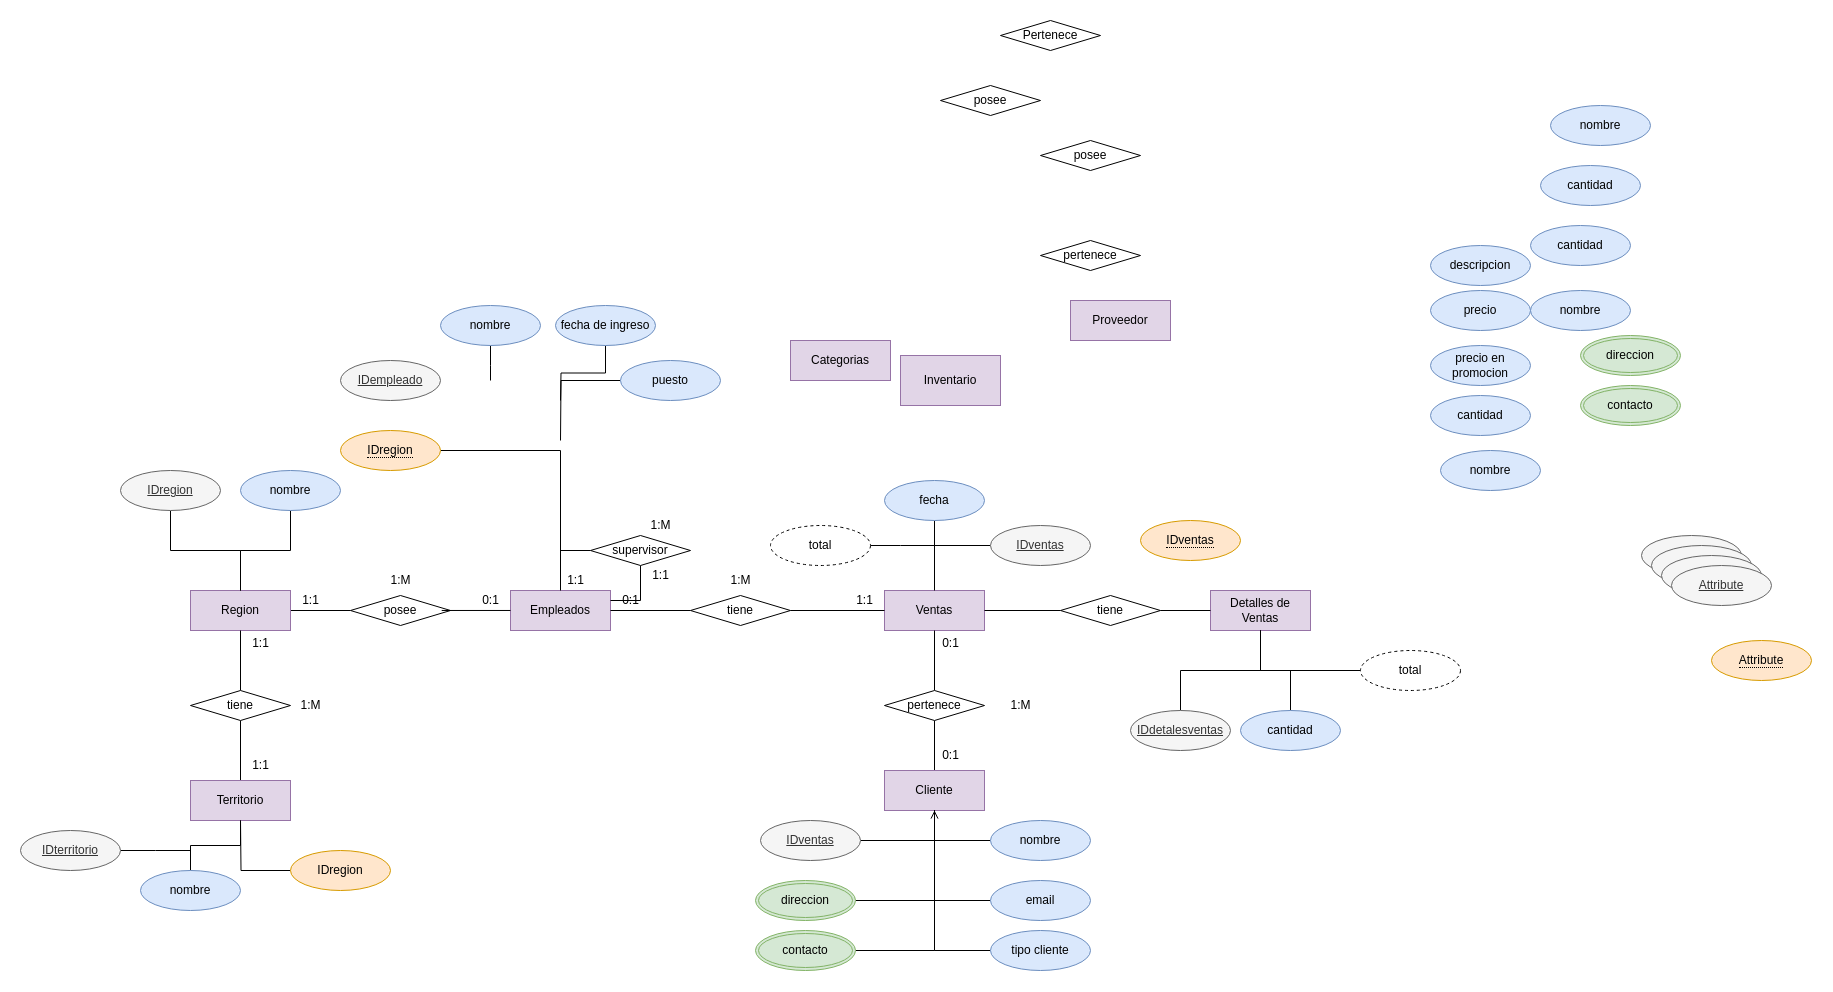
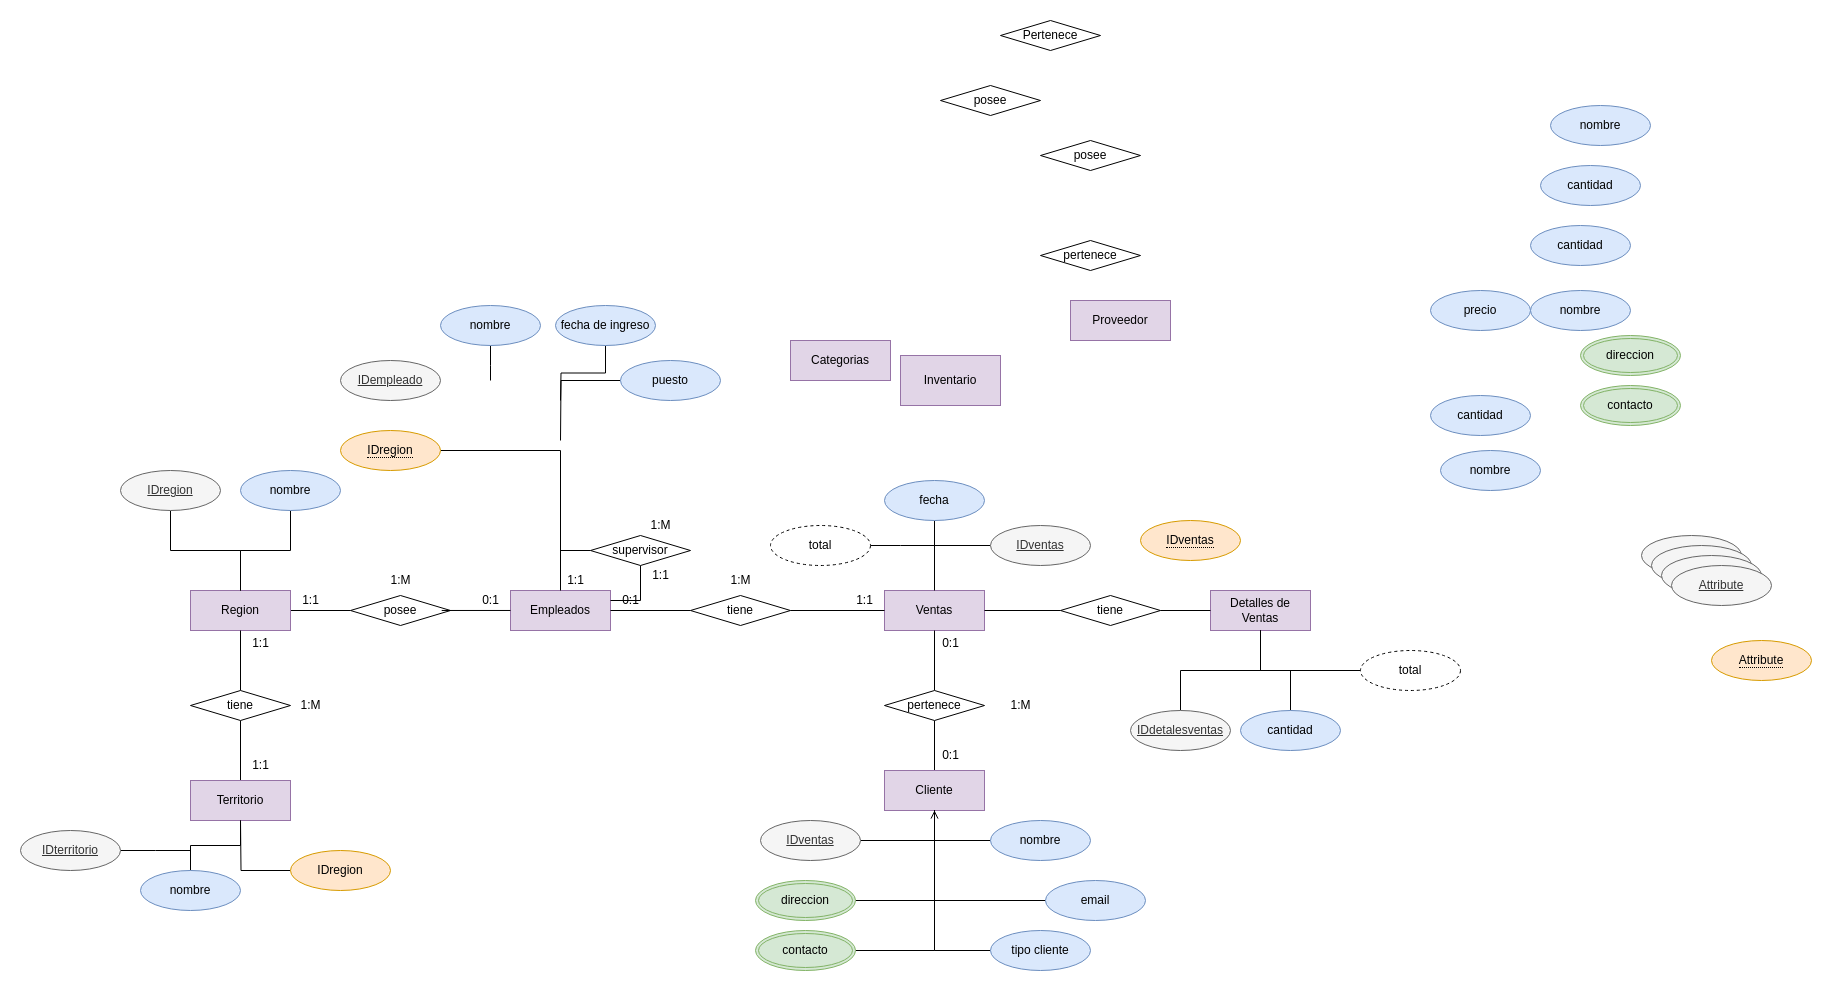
node "descripcion": removed
node "precio en promocion": removed
node "email": moved (1041, 901) -> (1096, 901)
